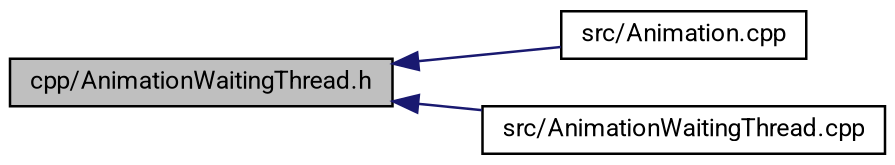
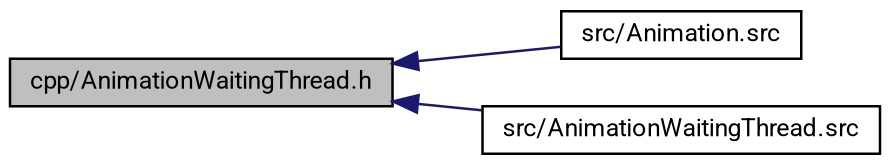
node "src/Animation.cpp": label "src/Animation.cpp" -> "src/Animation.src"
node "src/AnimationWaitingThread.cpp": label "src/AnimationWaitingThread.cpp" -> "src/AnimationWaitingThread.src"
